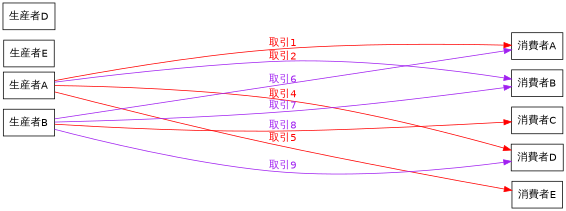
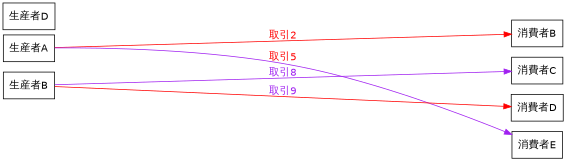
node "消費者A": removed
node "生産者E": removed
edge "生産者A" -> "消費者B": color purple -> red
edge "生産者A" -> "消費者D": removed, label "取引4"
edge "生産者B" -> "消費者B": removed, label "取引7"
edge "生産者B" -> "消費者C": color red -> purple
edge "生産者A" -> "消費者E": color red -> purple
edge "生産者B" -> "消費者D": color purple -> red
